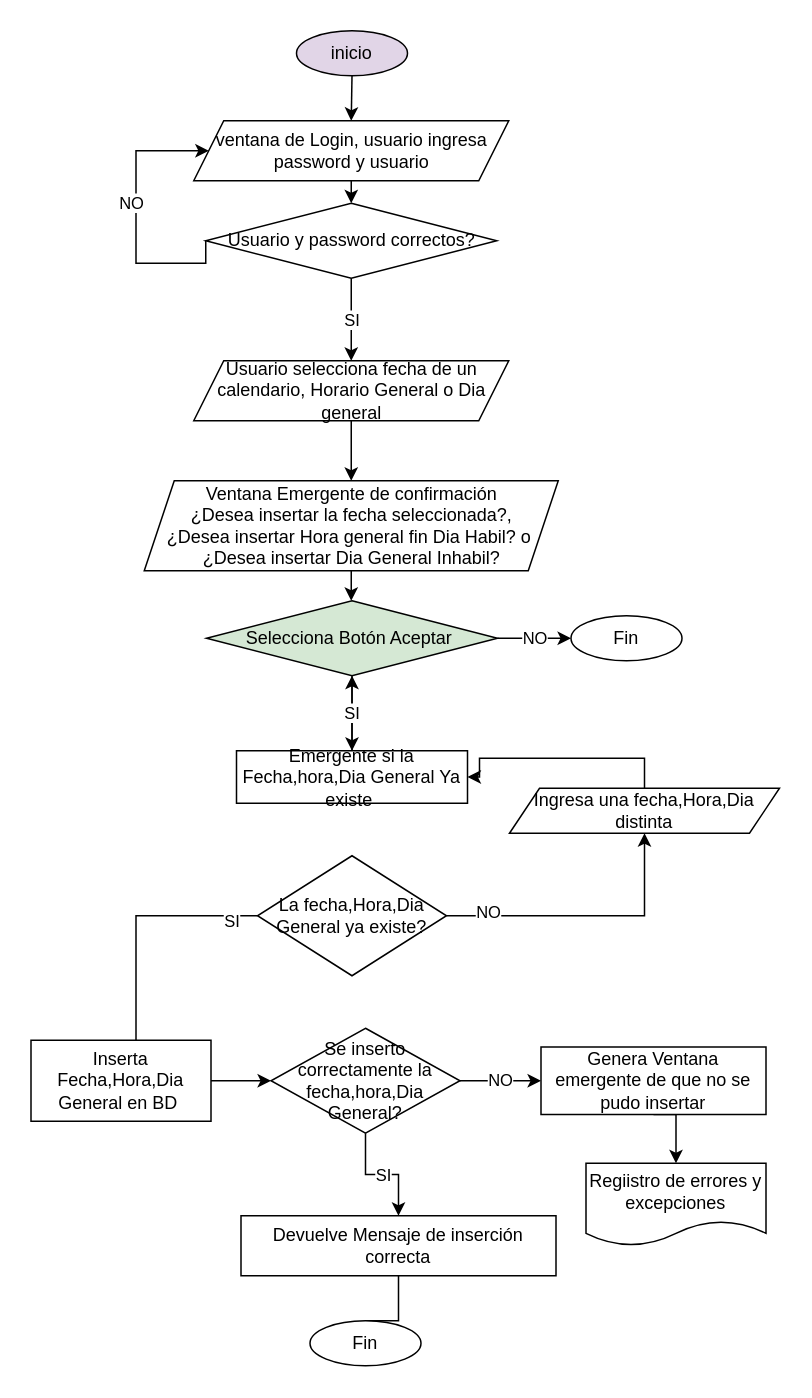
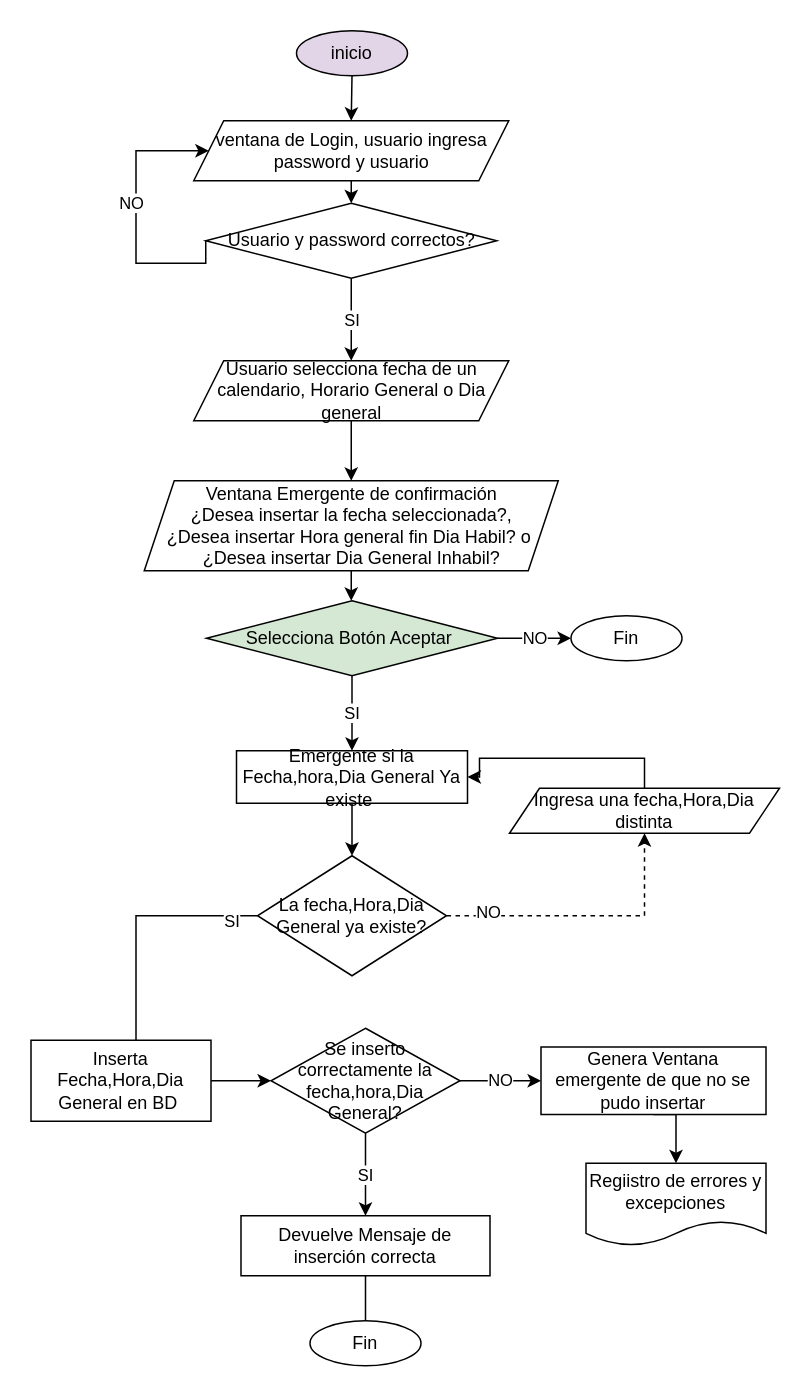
edge "Emergente si la Fecha,hora,Dia General Ya existe" -> "Selecciona Botón Aceptar": now "Emergente si la Fecha,hora,Dia General Ya existe" -> "La fecha,Hora,Dia General ya existe?"
edge "La fecha,Hora,Dia General ya existe?" -> "Ingresa una fecha,Hora,Dia distinta": style solid -> dashed
node "Devuelve Mensaje de inserción correcta": size 315x60 -> 249x60
